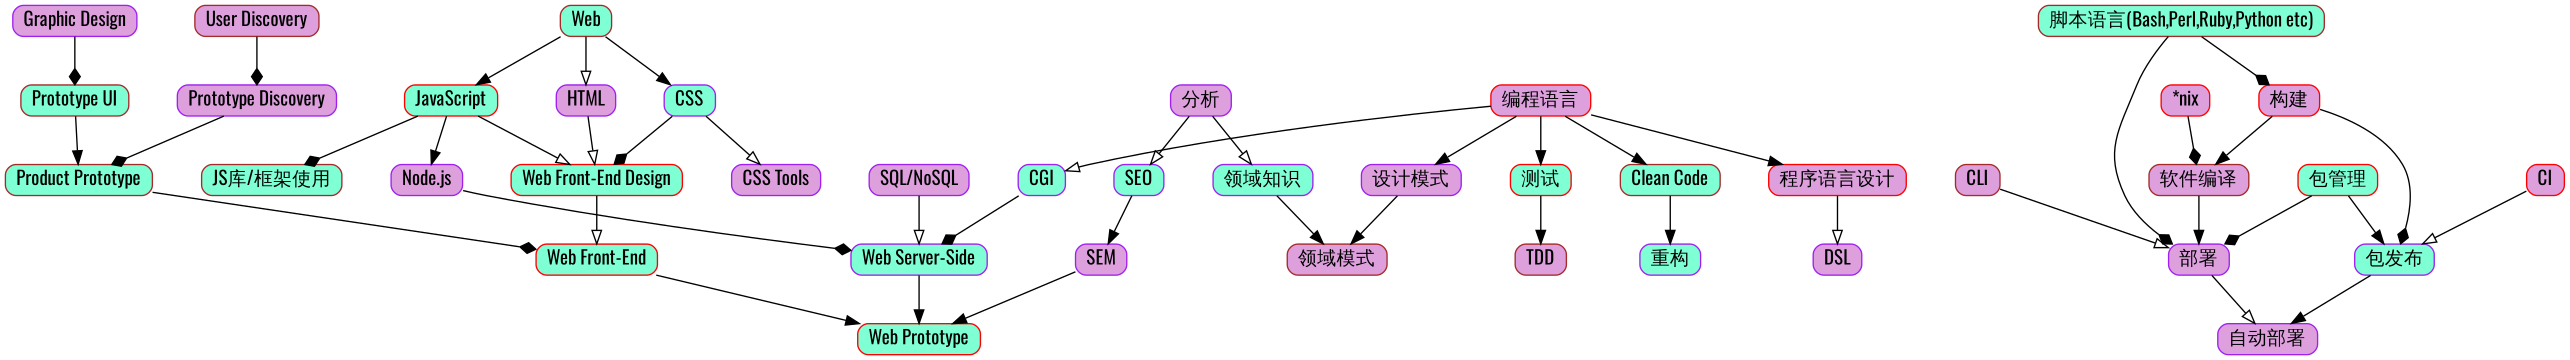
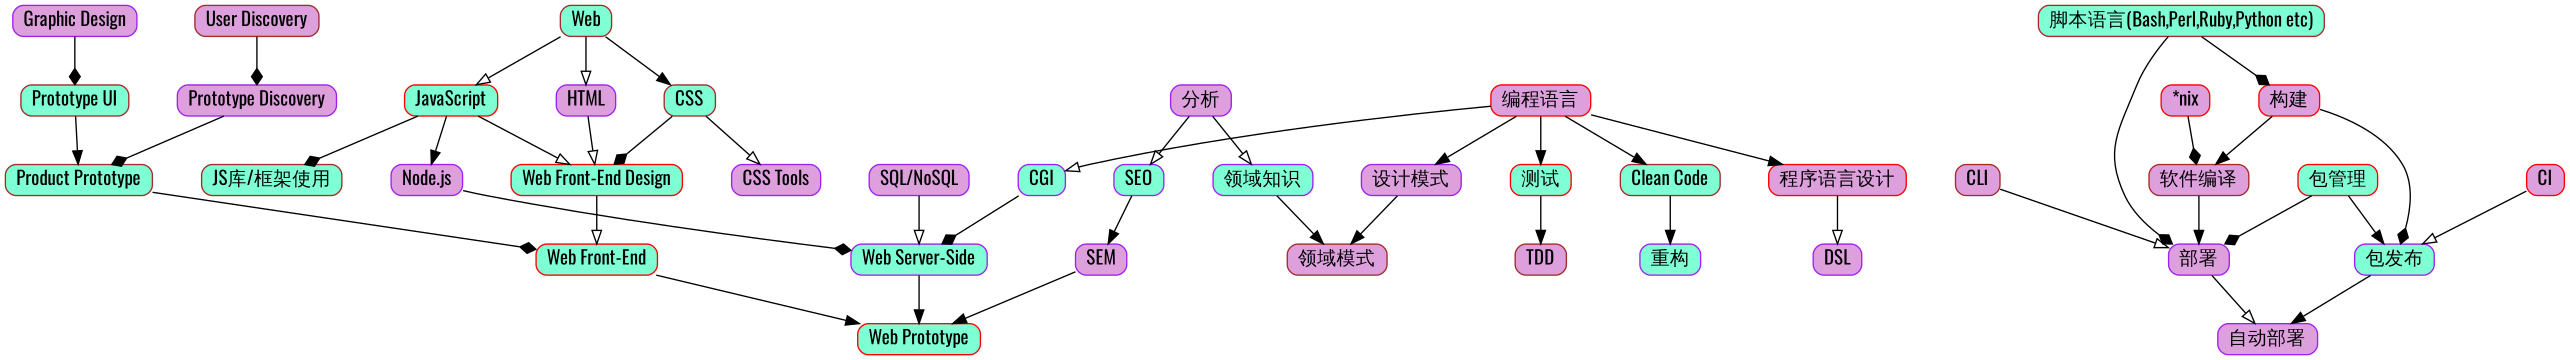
edge "Web" -> "JavaScript": arrowhead normal -> onormal
node "CSS": color purple -> brown
